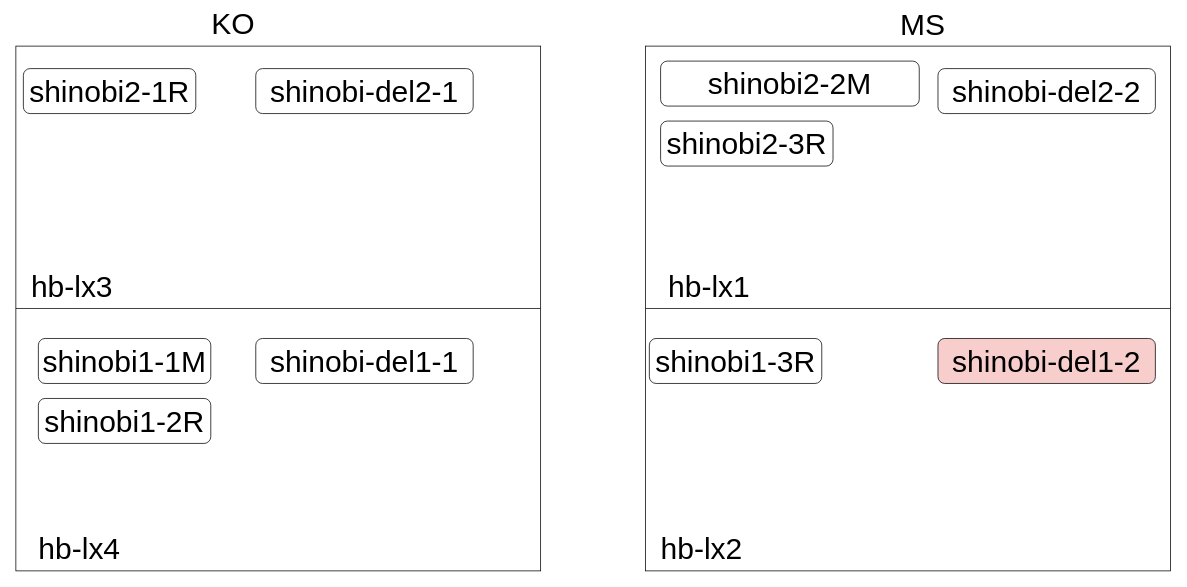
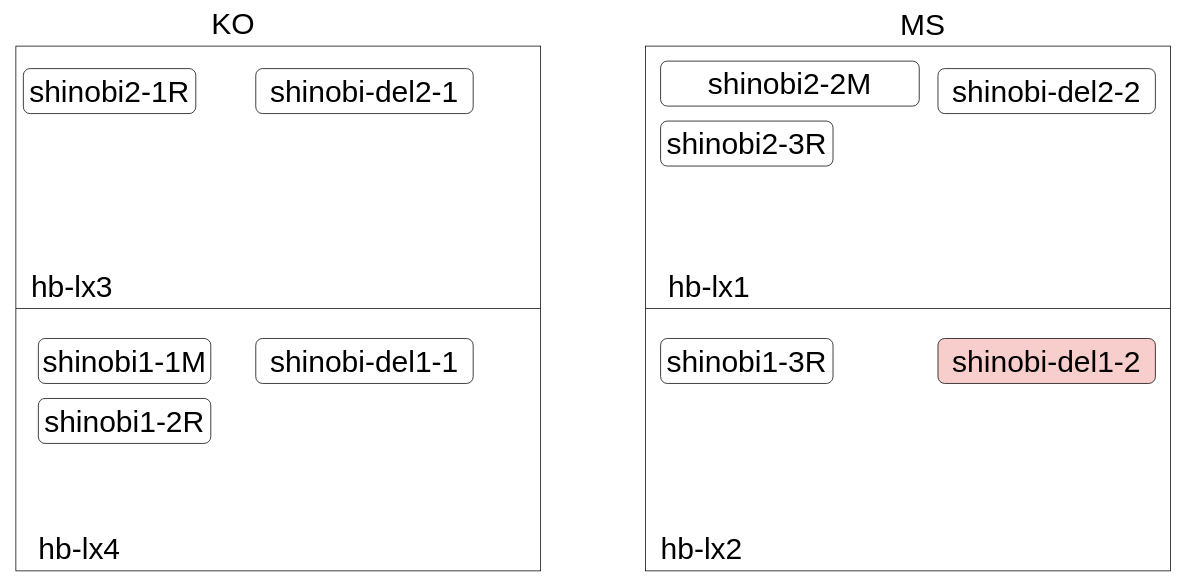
node "shinobi1-3R": moved (735, 361) -> (747, 361)
